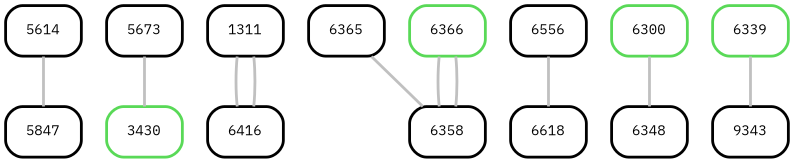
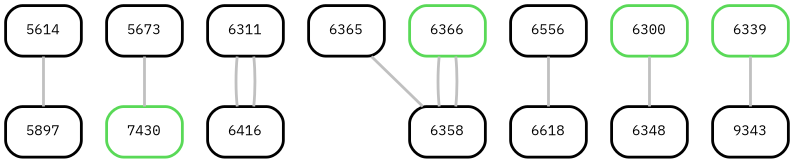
node "1311": label "1311" -> "6311"
node "5847": label "5847" -> "5897"
node "3430": label "3430" -> "7430"
